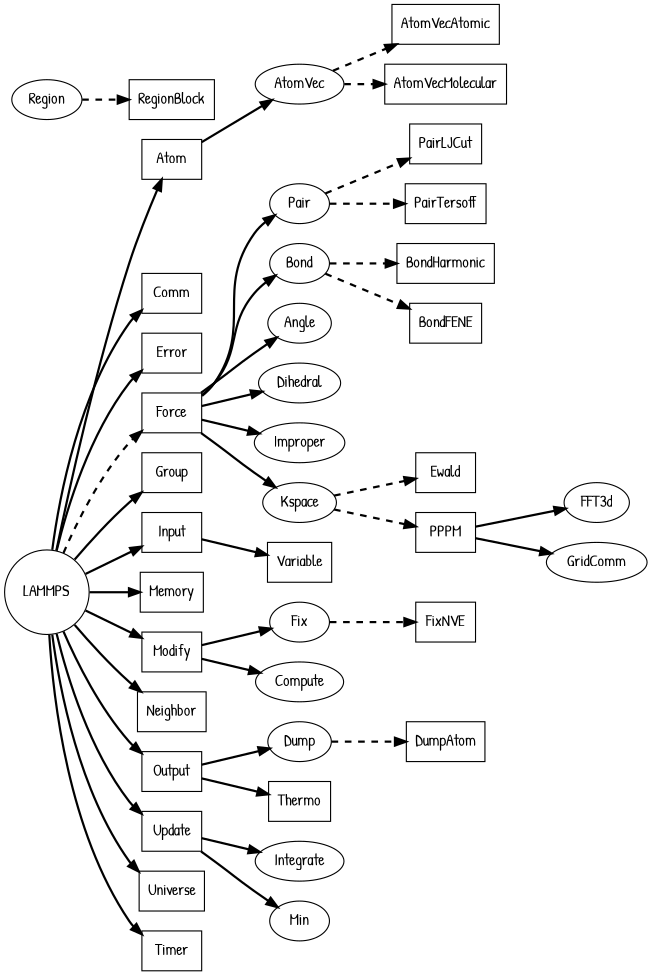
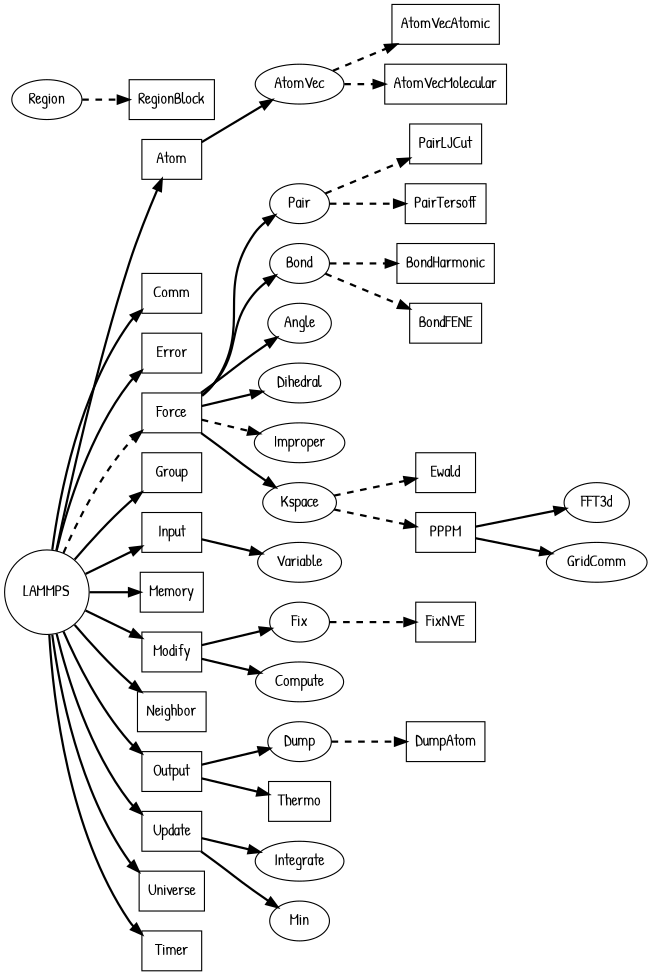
edge "Force" -> "Improper": style solid -> dashed
node "Variable": shape box -> ellipse
